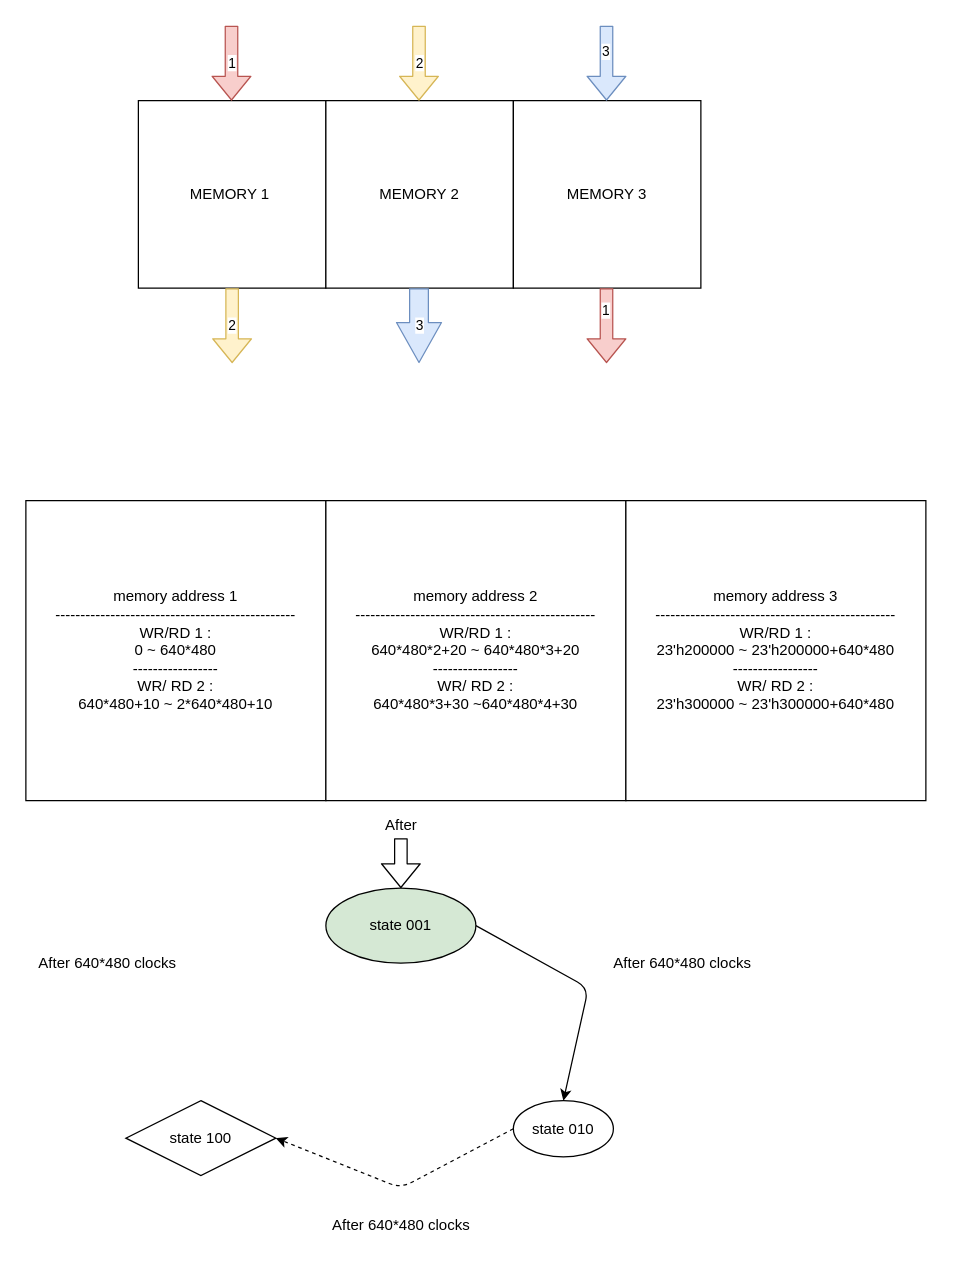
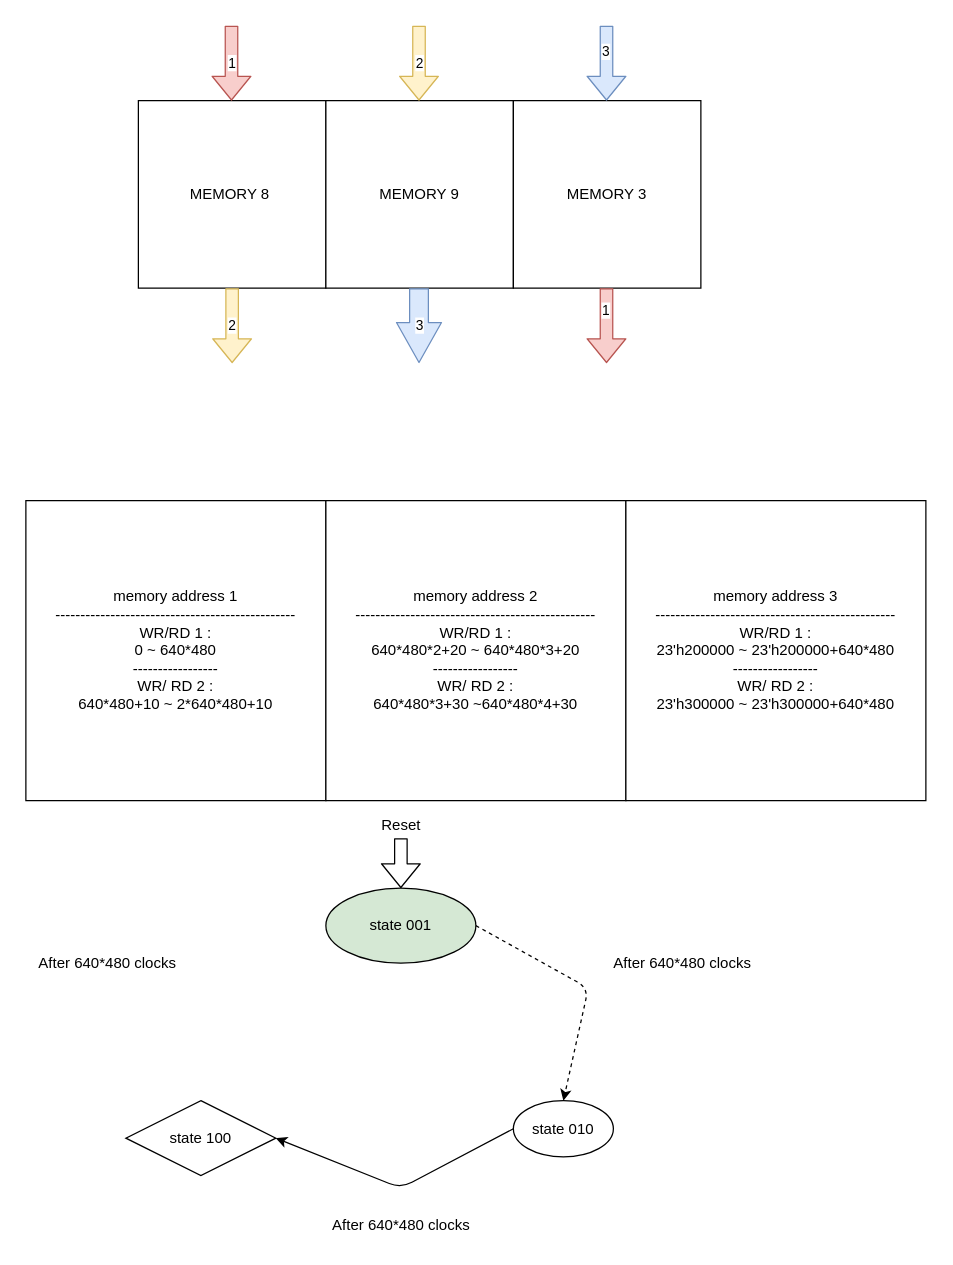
node "MEMORY 1": label "MEMORY 1" -> "MEMORY 8"
node "MEMORY 2": label "MEMORY 2" -> "MEMORY 9"
node "After": label "After" -> "Reset"
edge "state 001" -> "state 010": style solid -> dashed
edge "state 010" -> "state 100": style dashed -> solid
